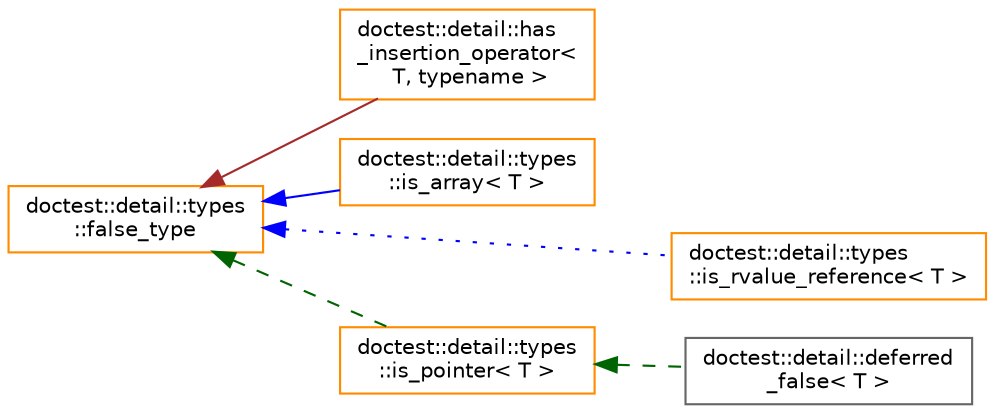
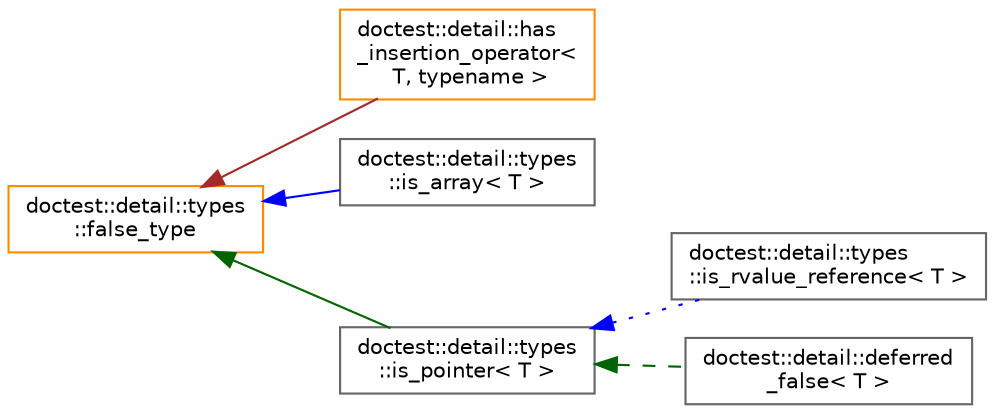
node "doctest::detail::types ::is_array< T >": color darkorange -> gray40
edge "doctest::detail::types ::is_rvalue_reference< T >" -> "doctest::detail::types ::false_type": now "doctest::detail::types ::is_rvalue_reference< T >" -> "doctest::detail::types ::is_pointer< T >"
node "doctest::detail::types ::is_rvalue_reference< T >": color darkorange -> gray40
edge "doctest::detail::types ::is_pointer< T >" -> "doctest::detail::types ::false_type": style dashed -> solid
node "doctest::detail::types ::is_pointer< T >": color darkorange -> gray40
